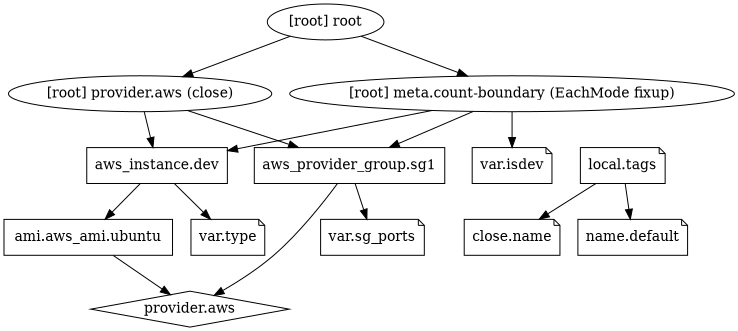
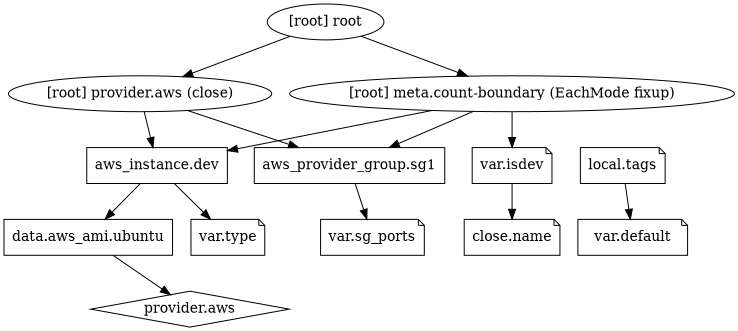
edge "local.tags" -> "close.name": now "var.isdev" -> "close.name"
node "ami.aws_ami.ubuntu": label "ami.aws_ami.ubuntu" -> "data.aws_ami.ubuntu"
node "name.default": label "name.default" -> "var.default"
edge "aws_provider_group.sg1" -> "provider.aws": removed
